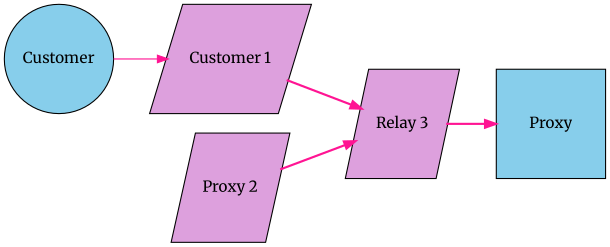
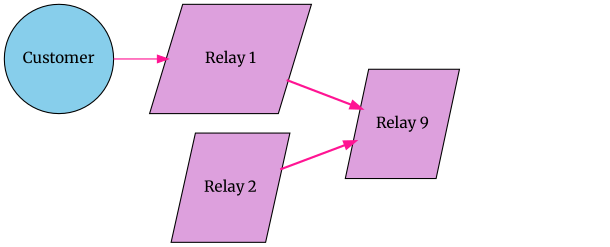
node "Customer 1": label "Customer 1" -> "Relay 1"
node "Relay 3": label "Relay 3" -> "Relay 9"
node "Proxy": removed
node "Proxy 2": label "Proxy 2" -> "Relay 2"
